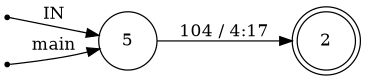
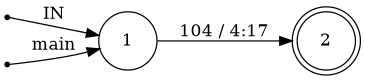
node "5": label "5" -> "1"
